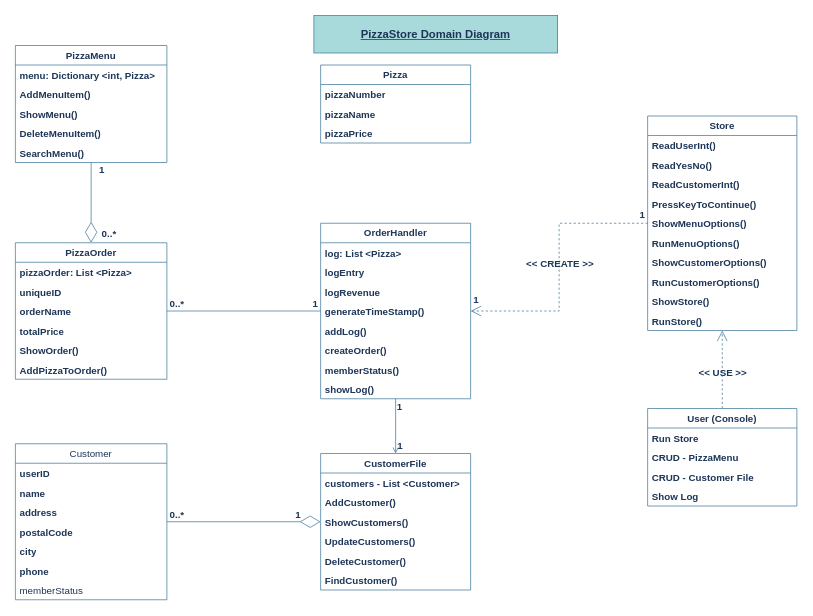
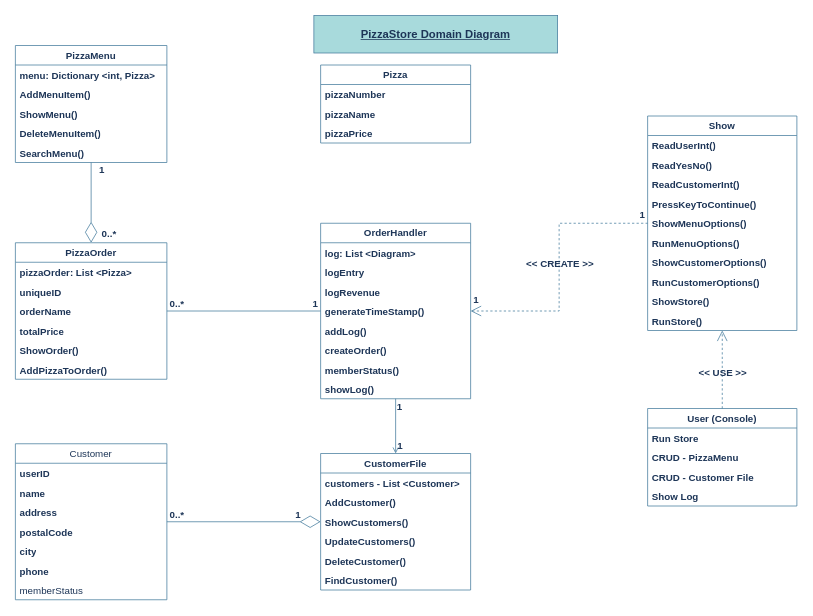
node "Store": label "Store" -> "Show"
node "log: List <Pizza>": label "log: List <Pizza>" -> "log: List <Diagram>"
